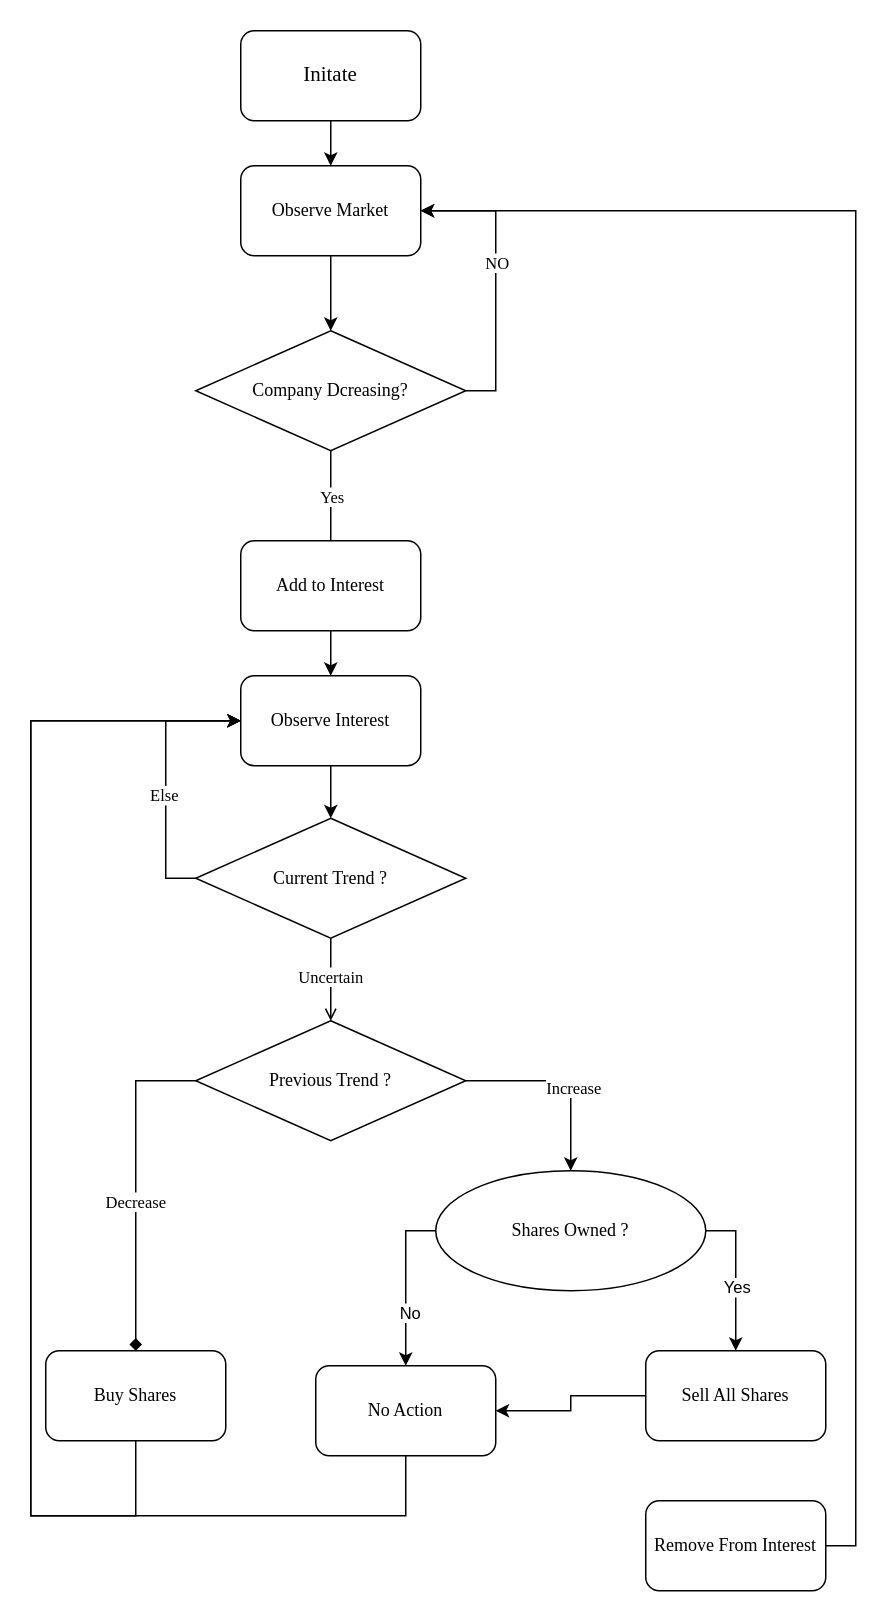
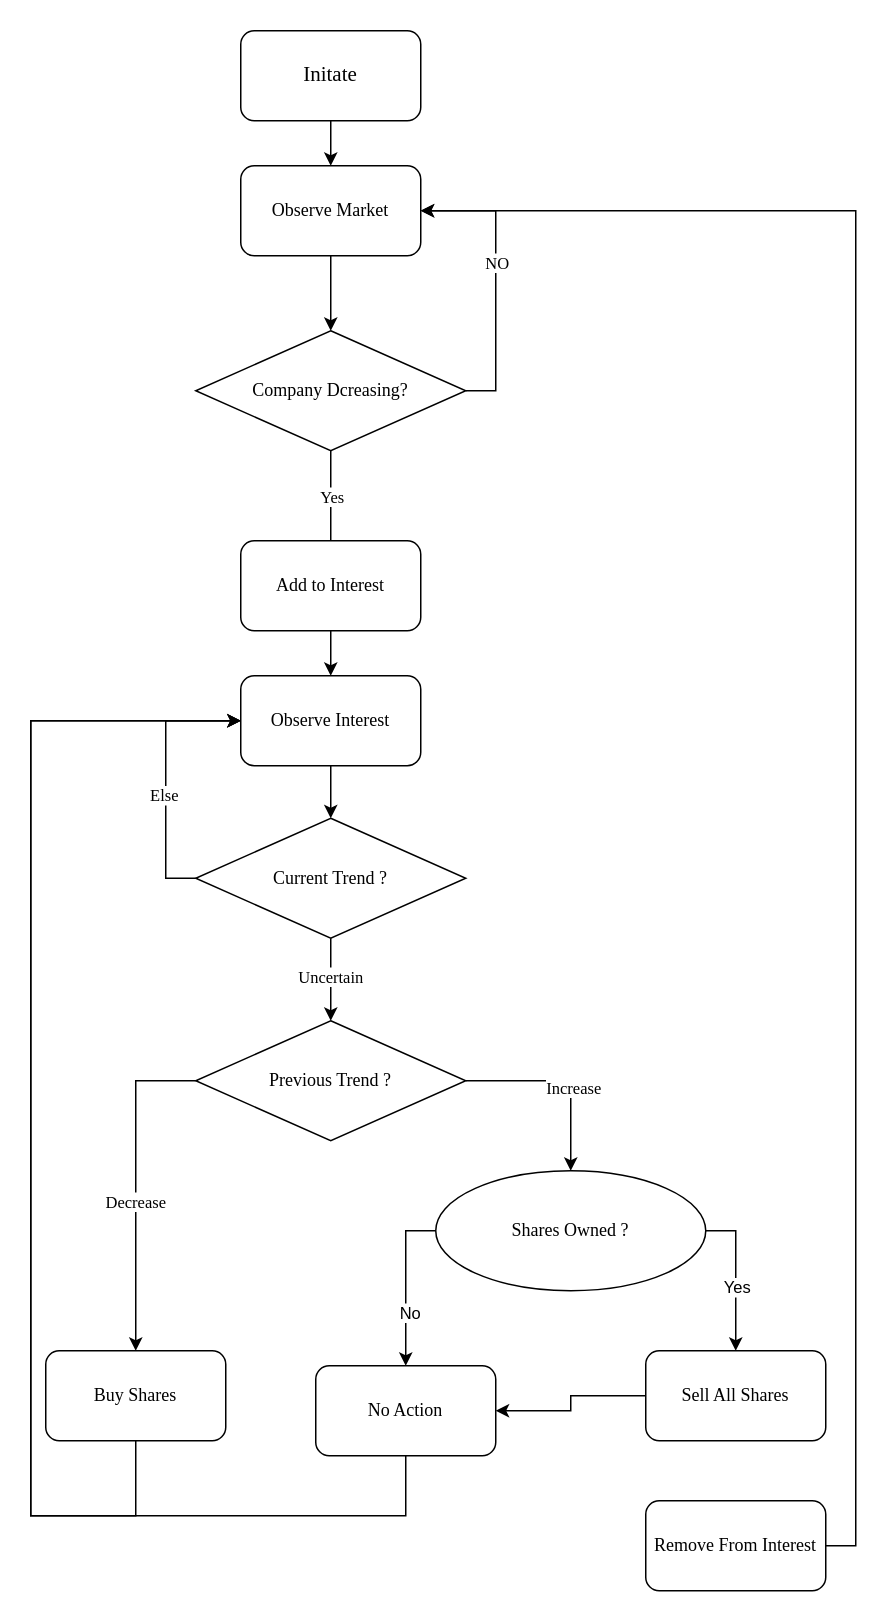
edge "Current Trend ?" -> "Previous Trend ?": arrowhead open -> classic
edge "Previous Trend ?" -> "Buy Shares": arrowhead diamond -> classic
